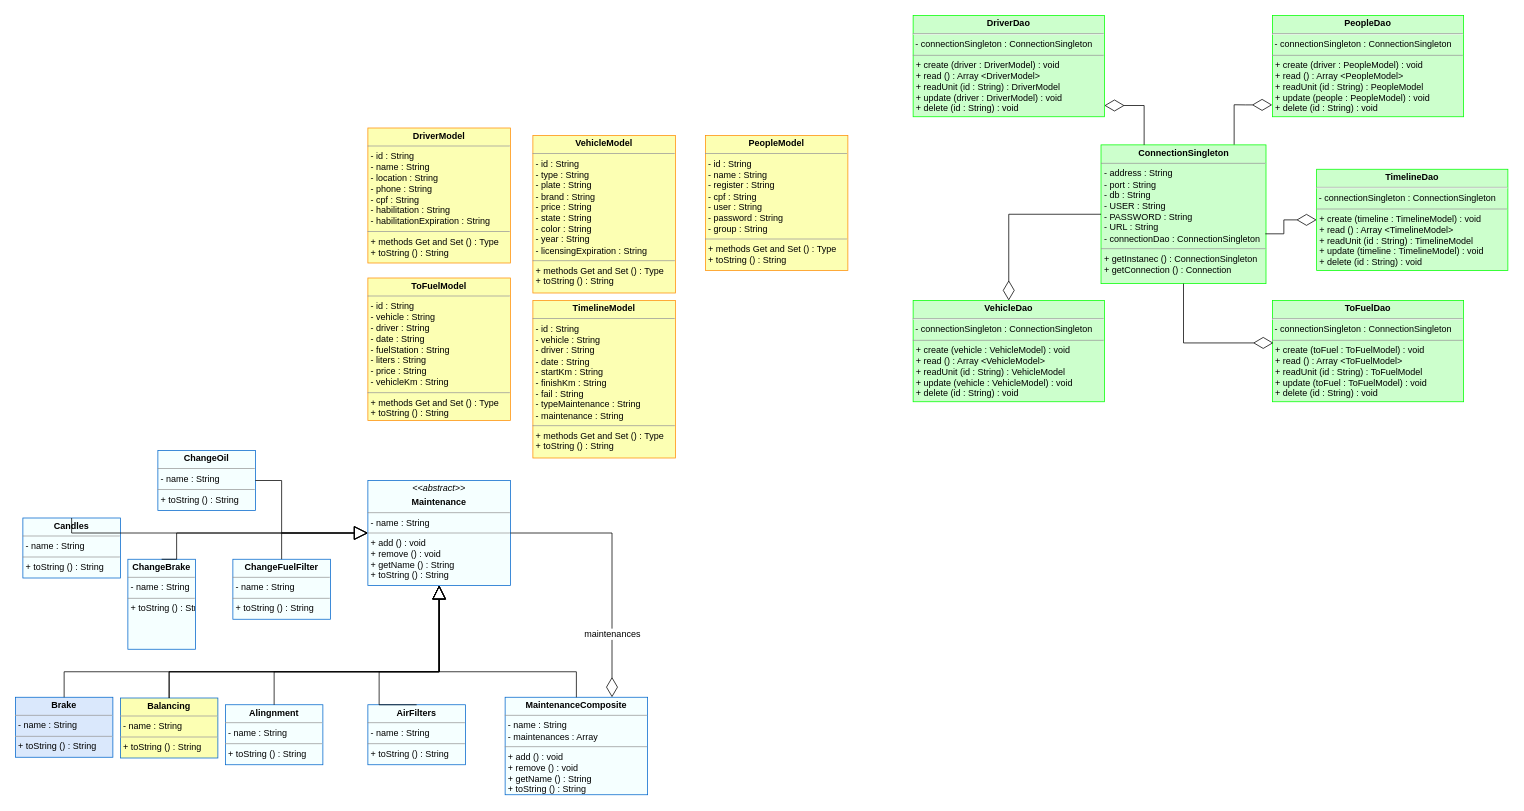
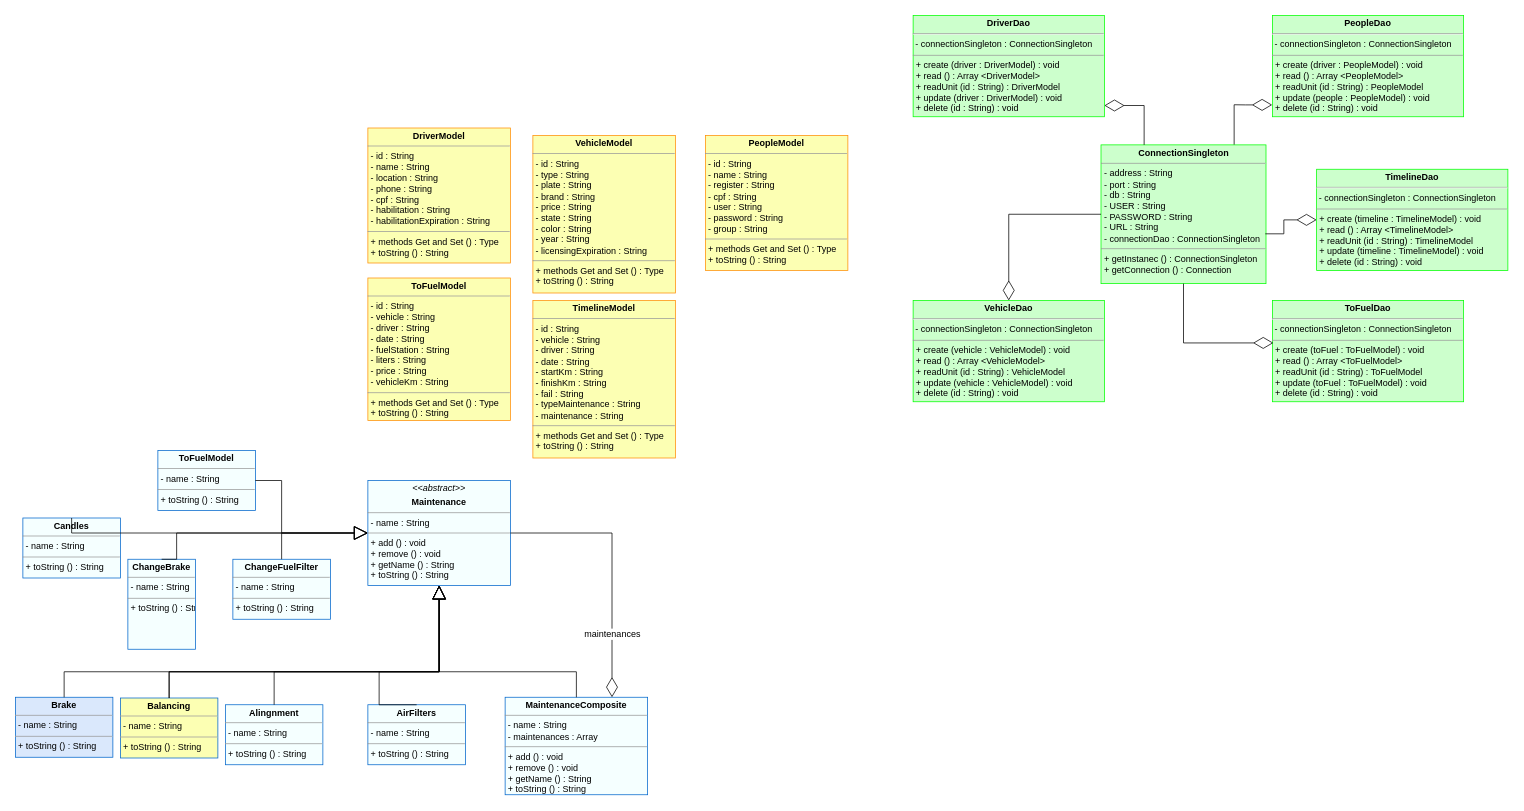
node "ChangeOil - name : String + toString () : String": label "ChangeOil - name : String + toString () : String" -> "ToFuelModel - name : String + toString () : String"
